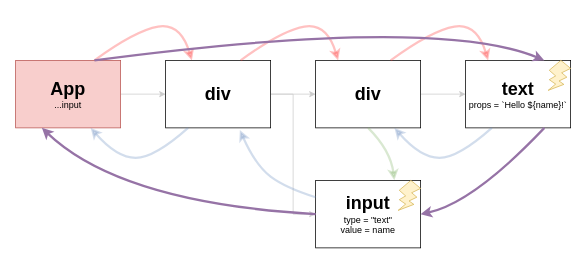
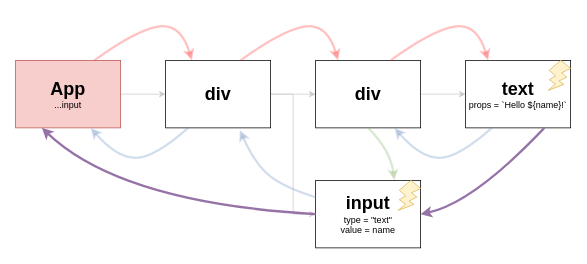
edge "App ...input" -> "text props = `Hello ${name}!`": removed
